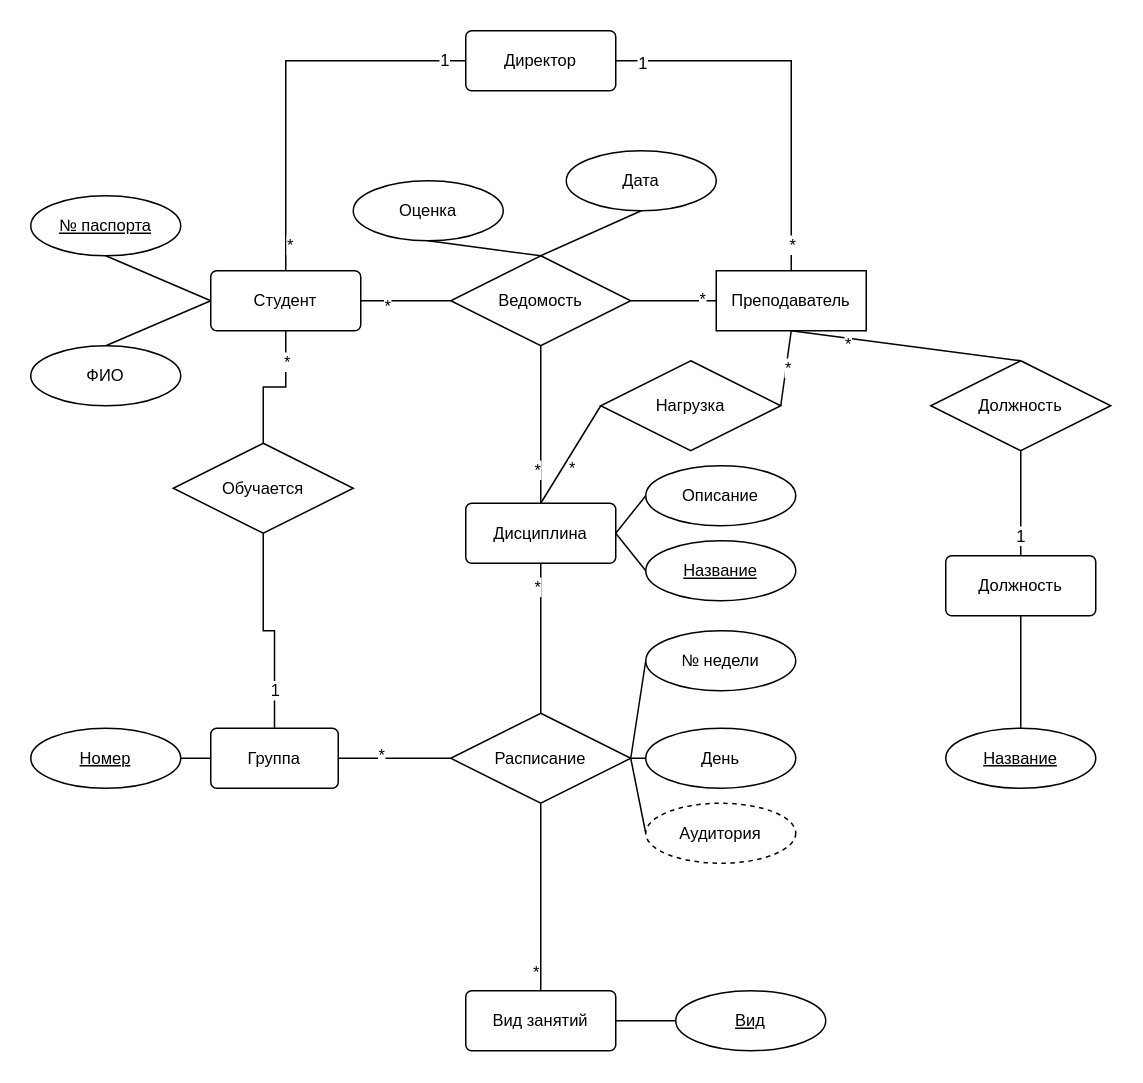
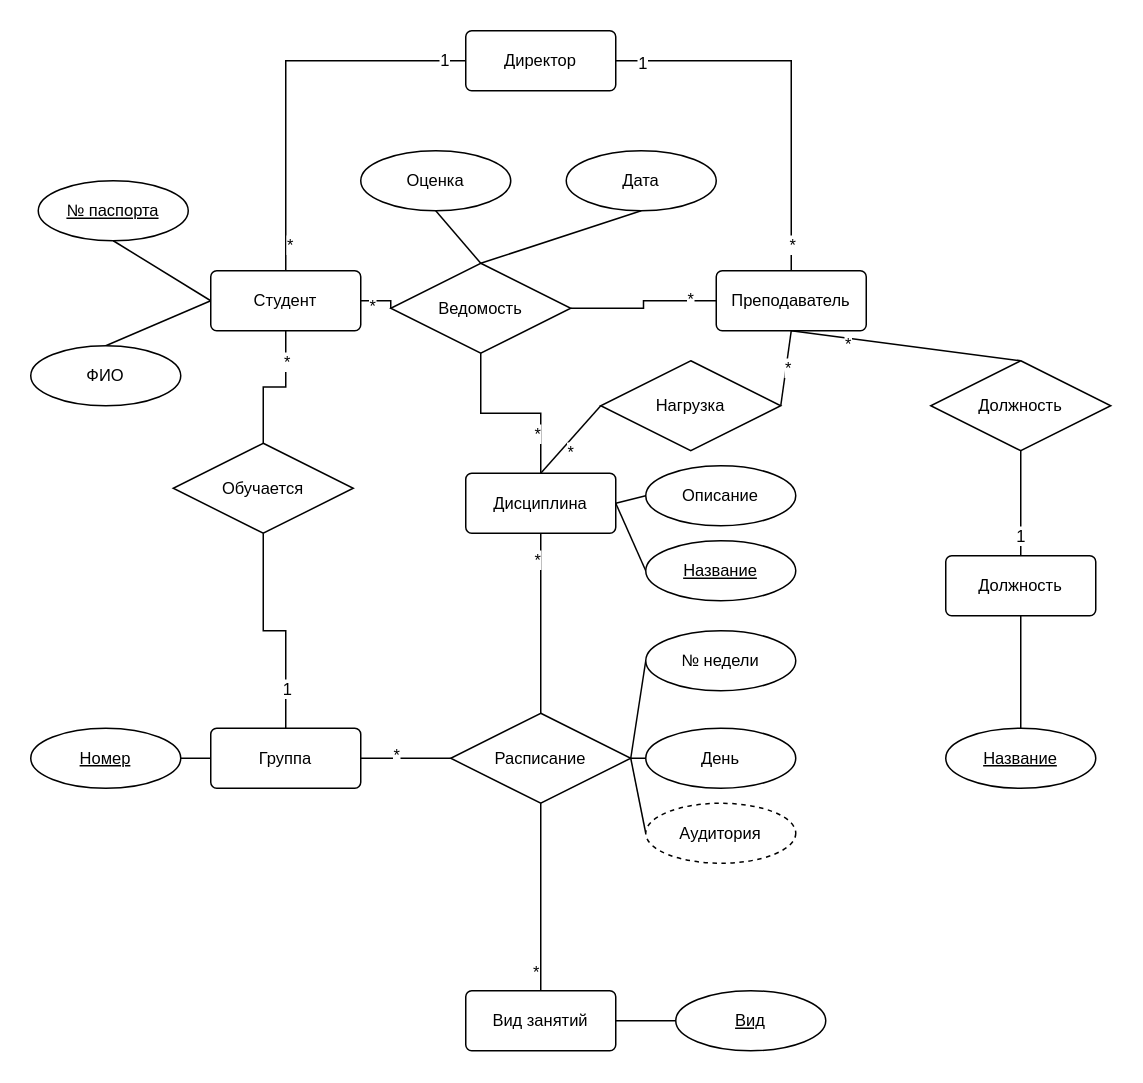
node "Оценка": moved (428, 211) -> (436, 181)
node "№ паспорта": moved (106, 226) -> (113, 211)
node "Ведомость": moved (541, 301) -> (481, 308)
node "Преподаватель": shape rectangle -> rounded rectangle
node "Дисциплина": moved (541, 533) -> (541, 503)
node "Группа": size 128x60 -> 150x60
